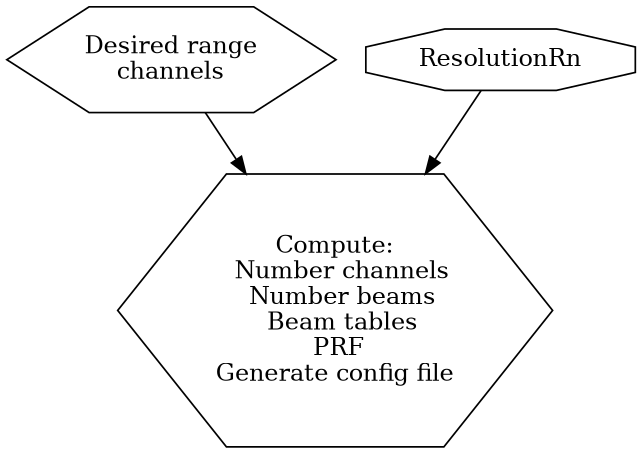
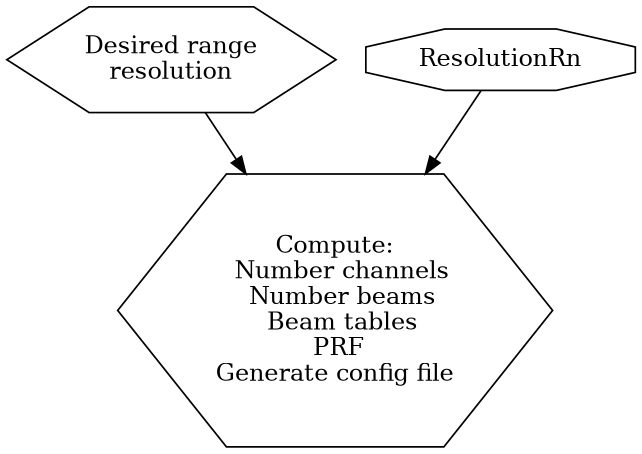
node "Desired range channels": label "Desired range channels" -> "Desired range resolution"
